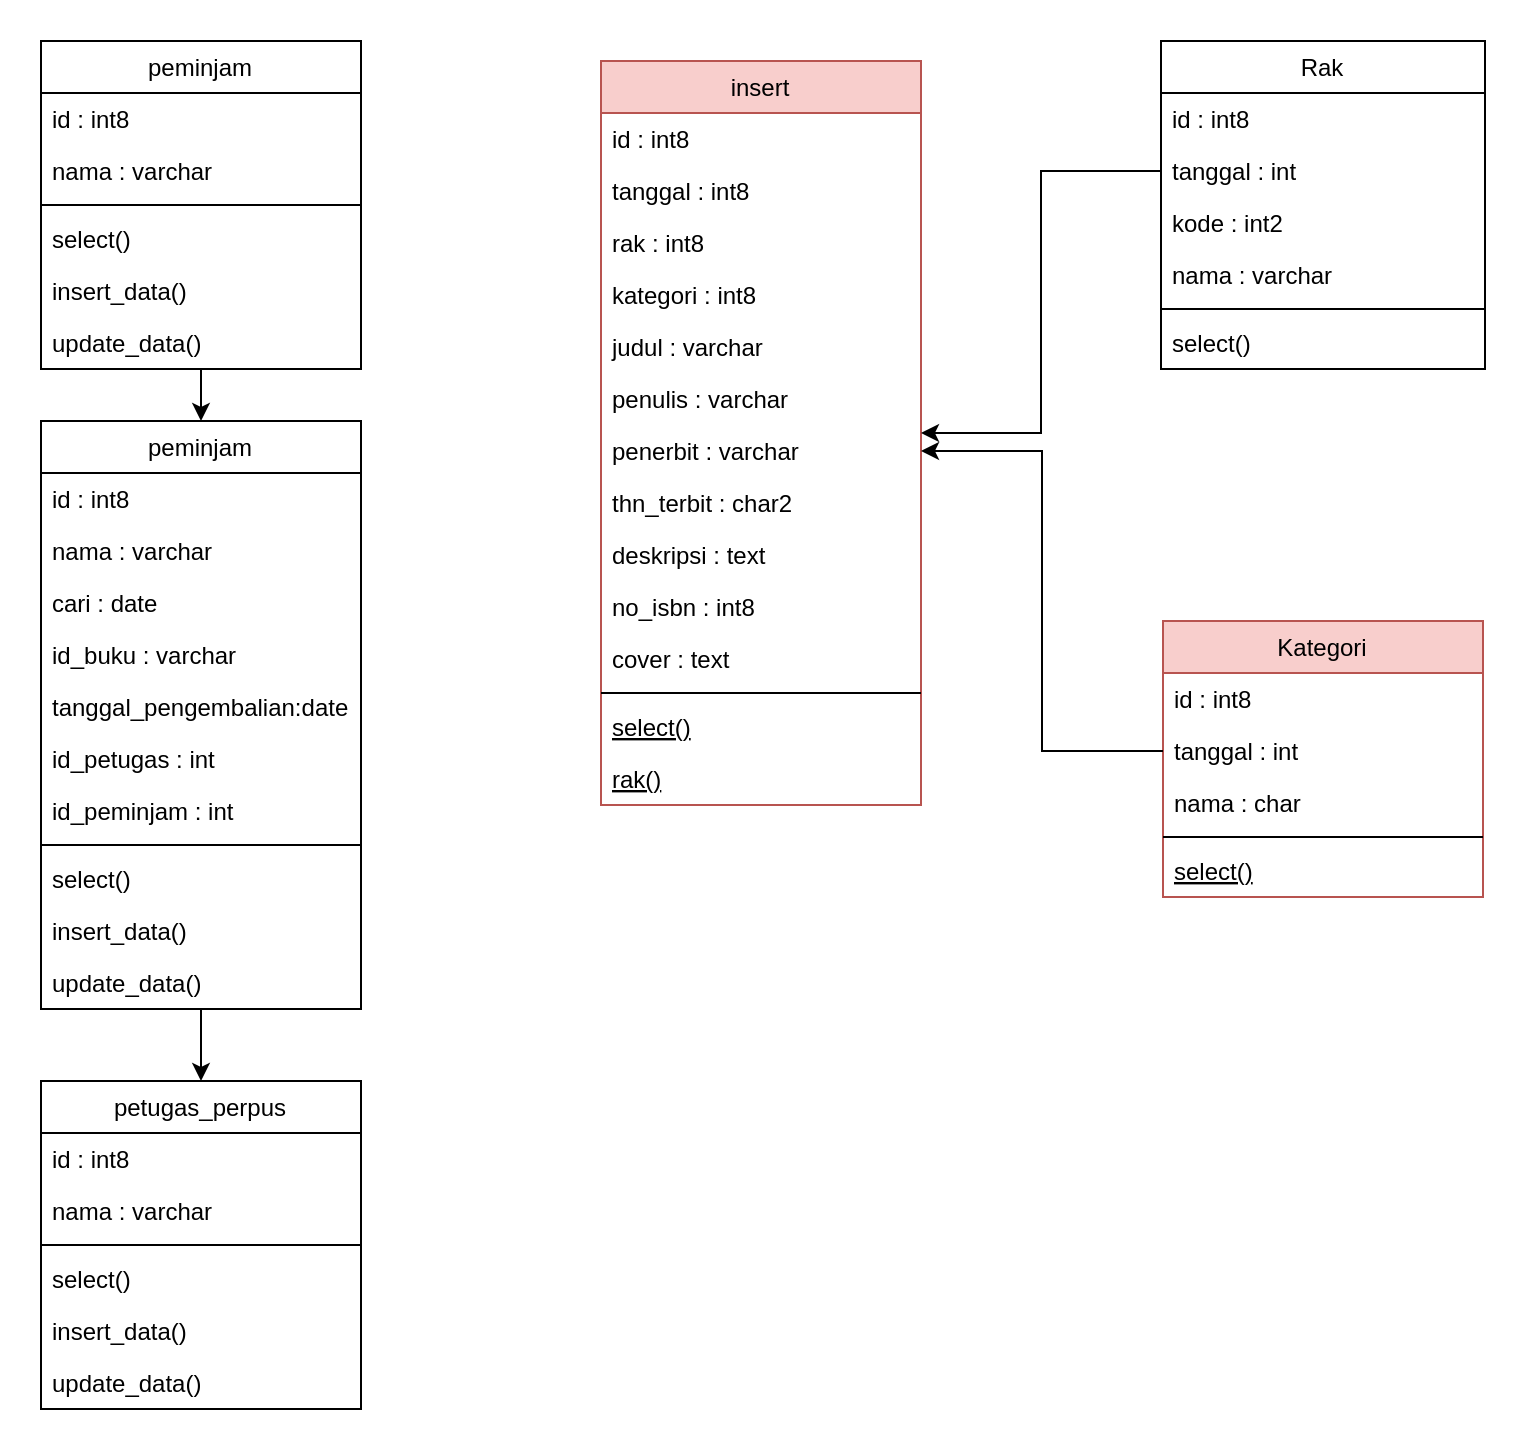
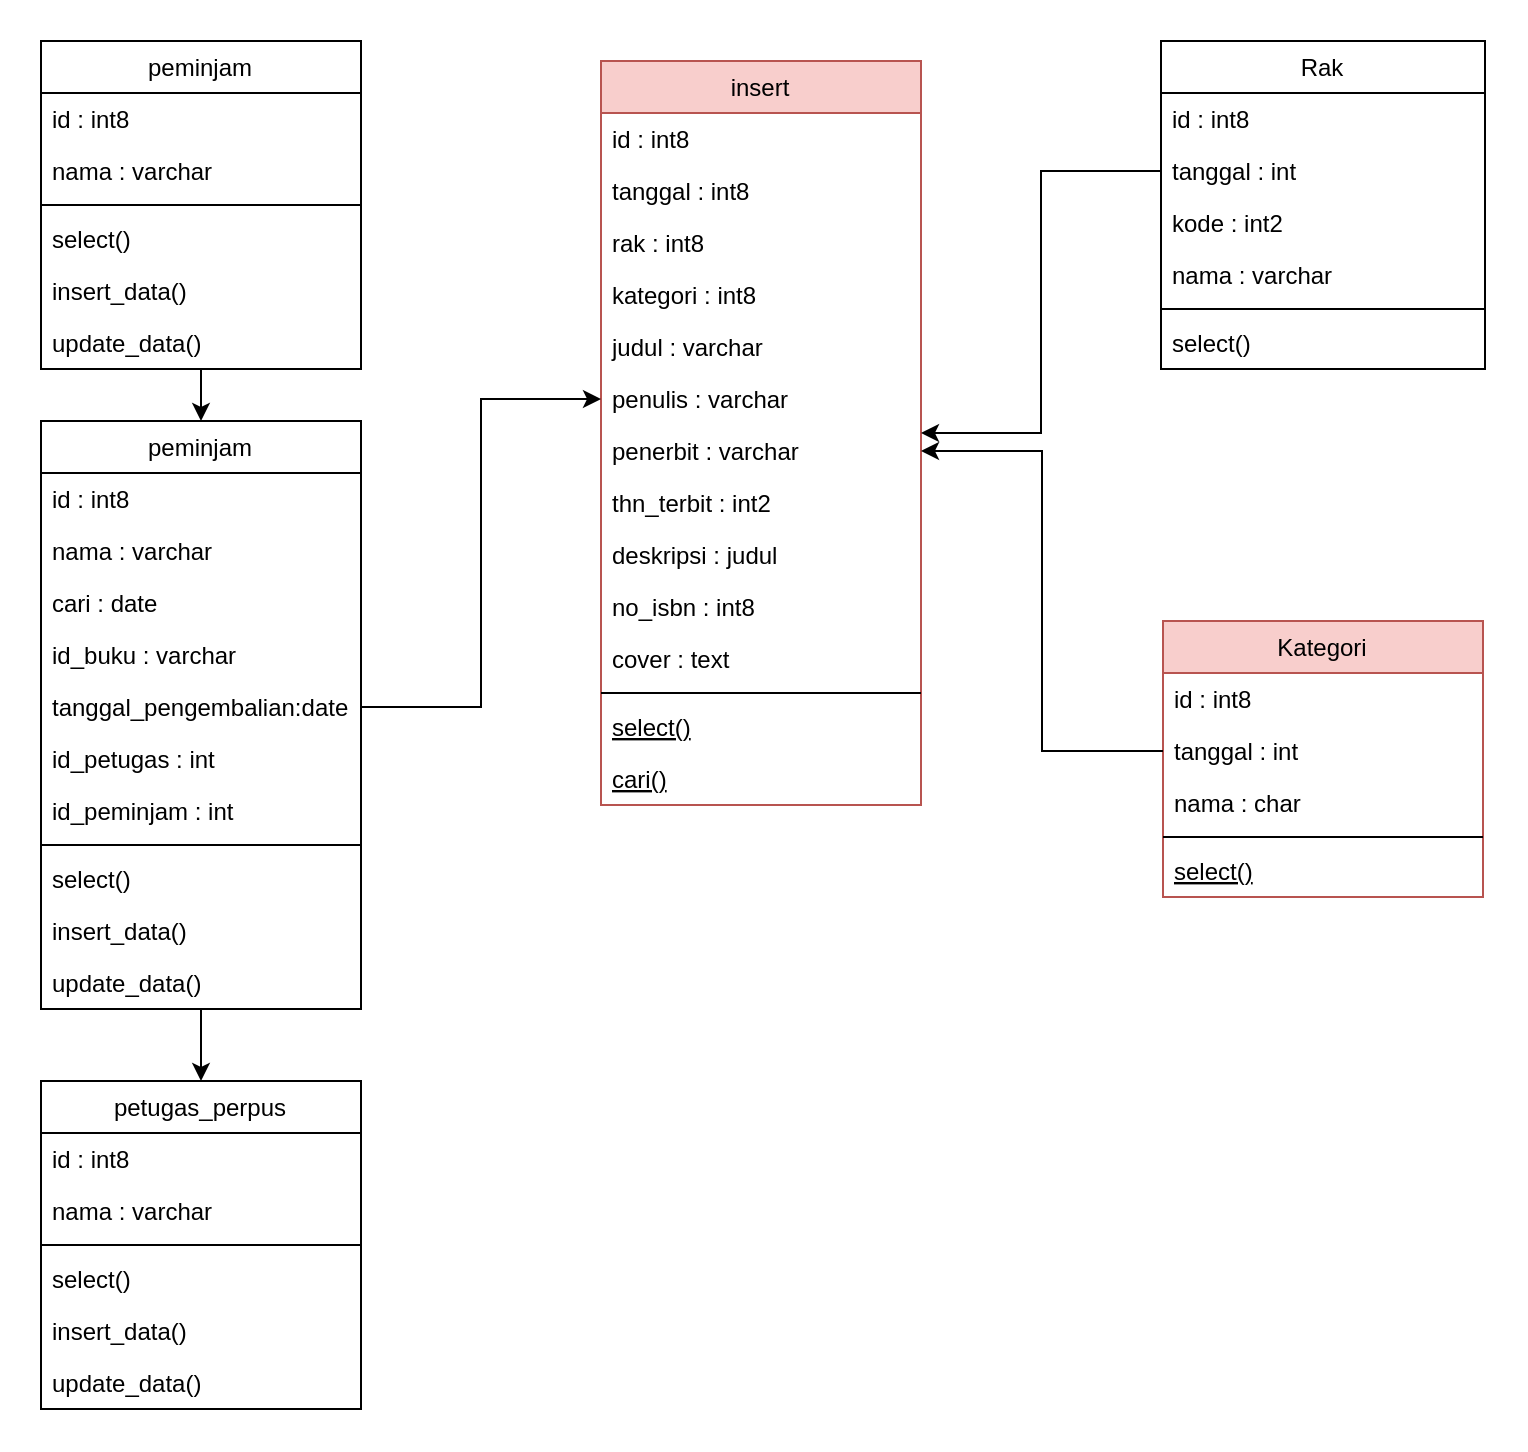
node "thn_terbit : char2": label "thn_terbit : char2" -> "thn_terbit : int2"
node "deskripsi : text": label "deskripsi : text" -> "deskripsi : judul"
edge "tanggal_pengembalian:date" -> "penulis : varchar": added
node "rak()": label "rak()" -> "cari()"
